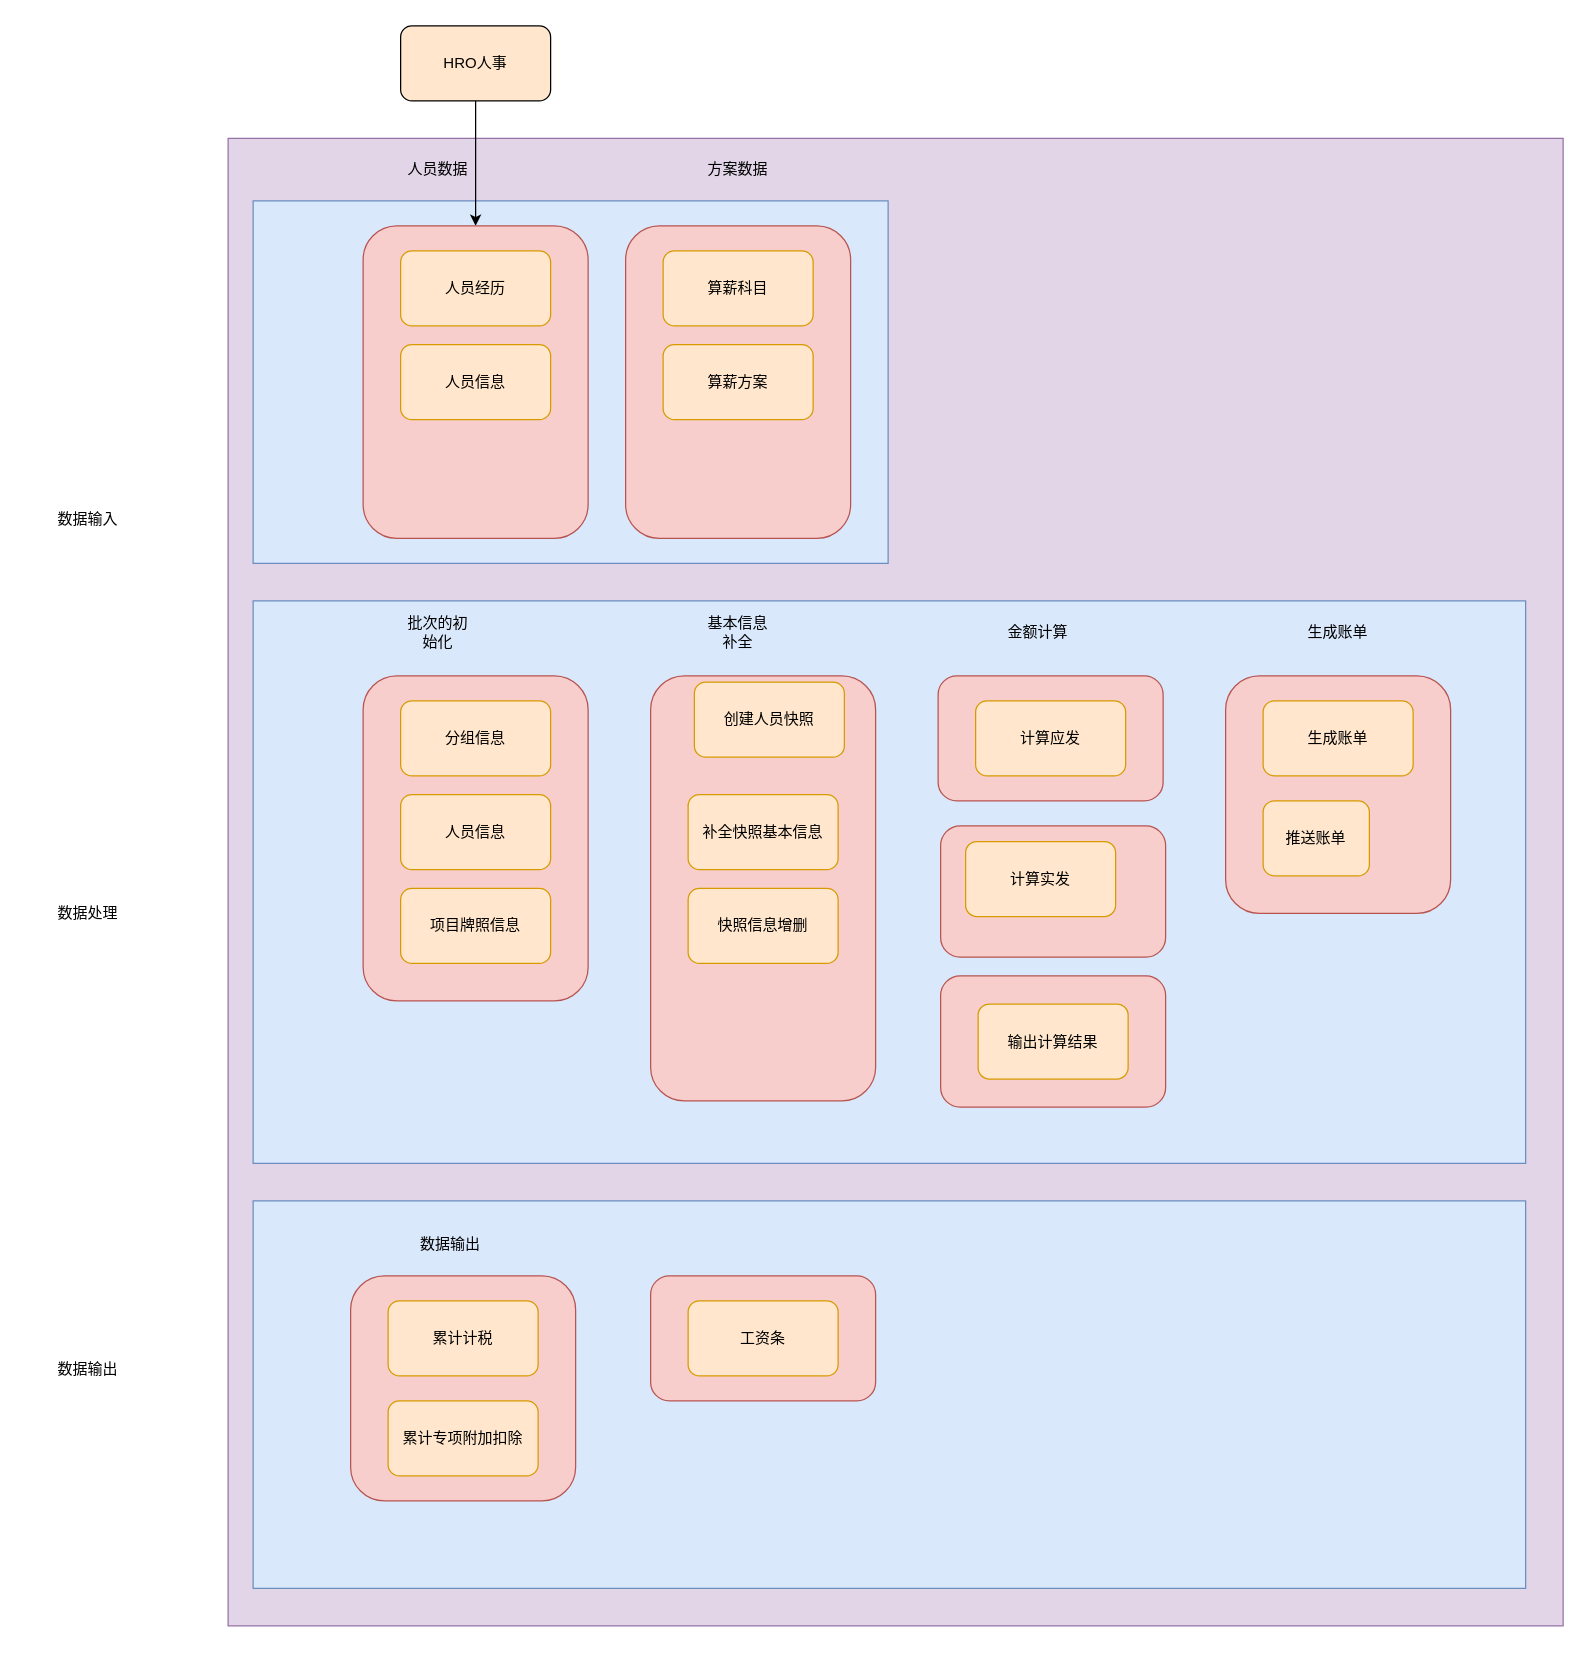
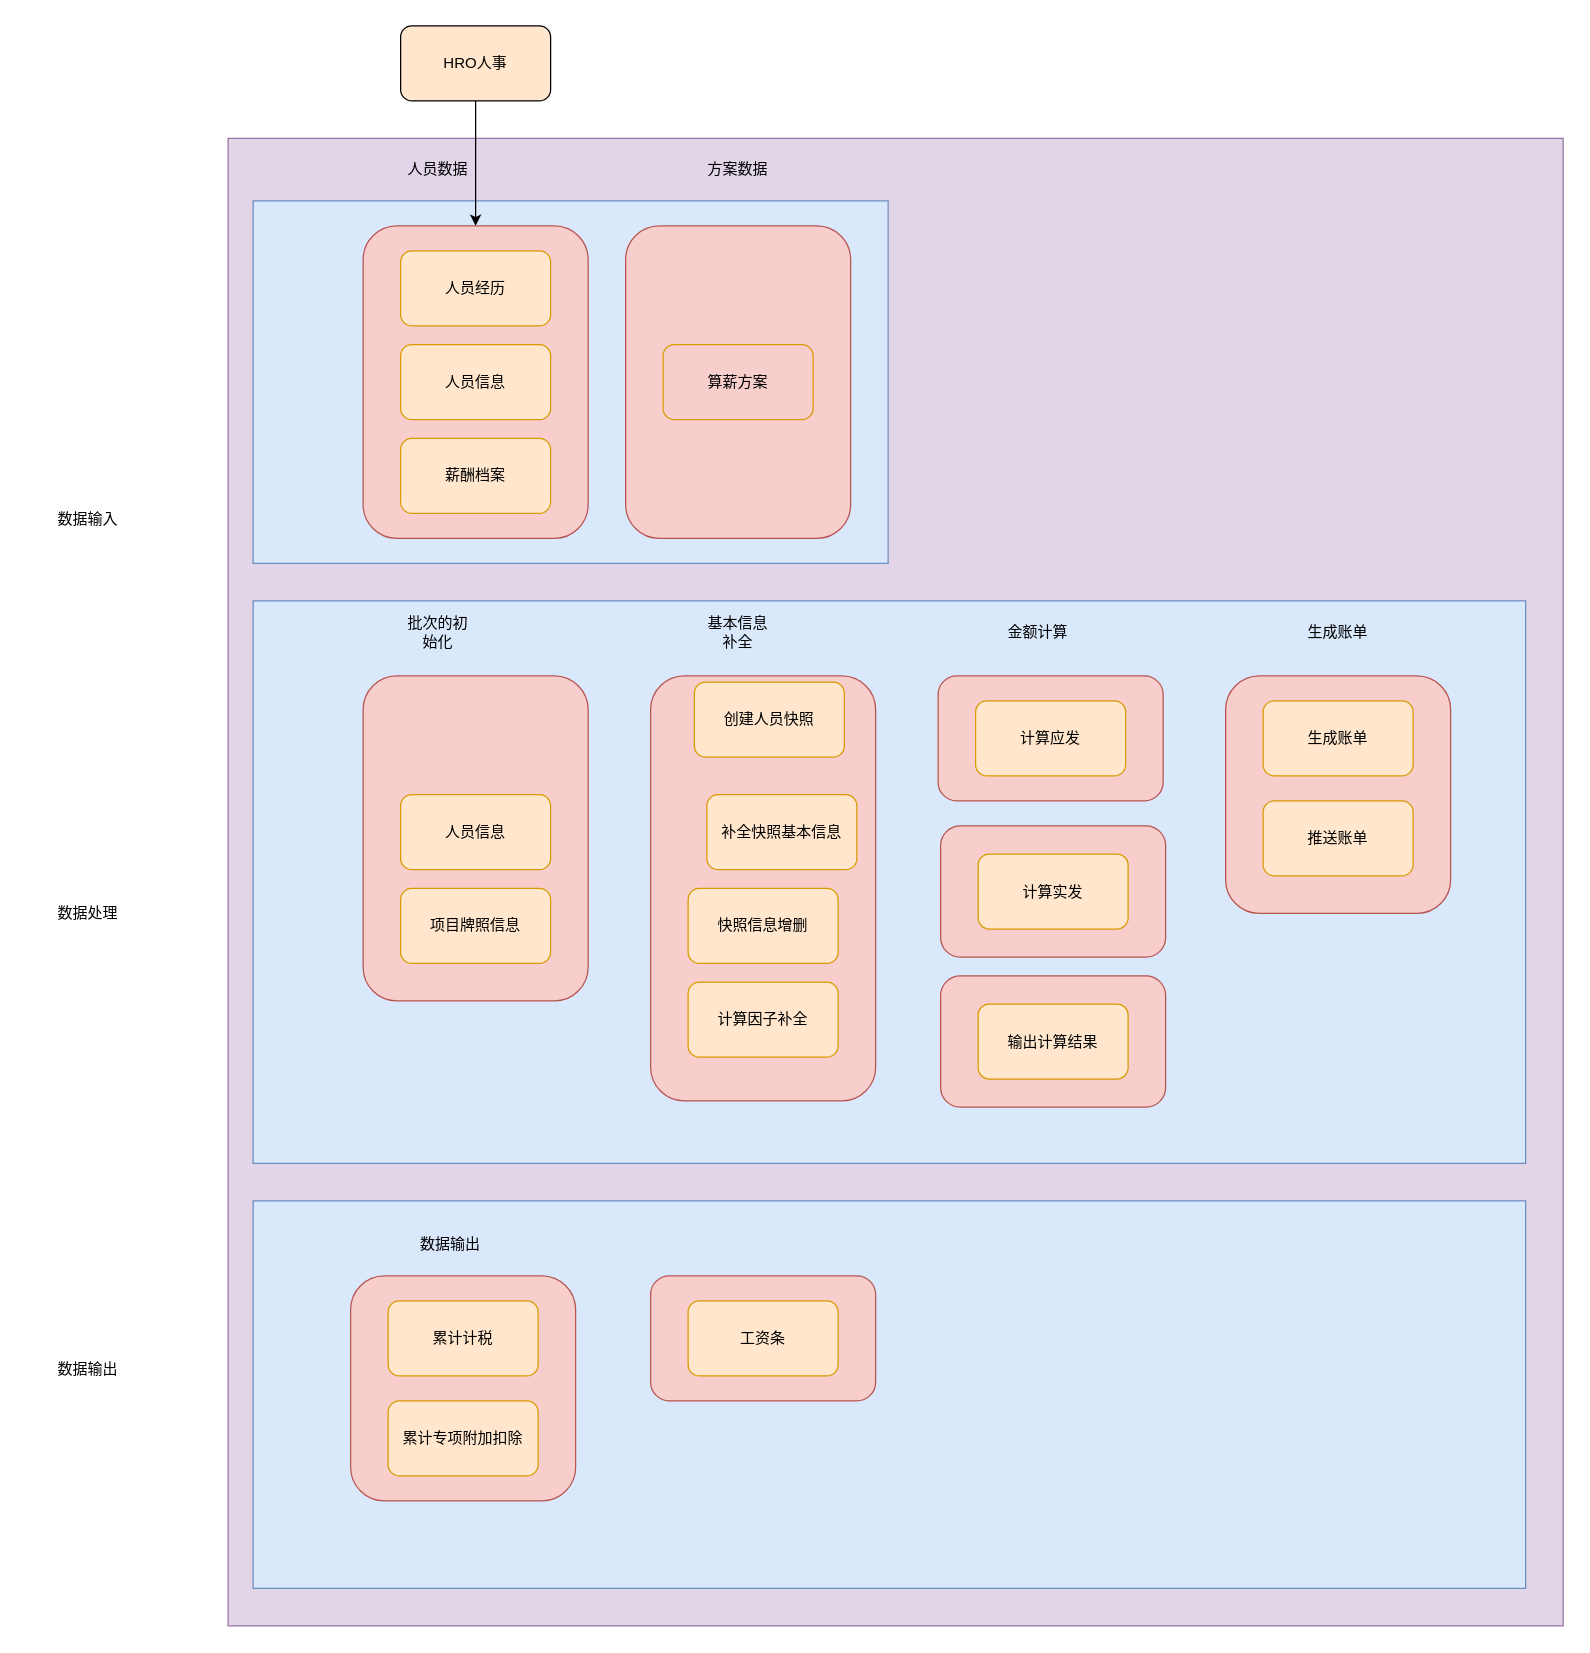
node "算薪科目": removed
node "算薪方案": fillcolor #ffe6cc -> #f8cecc
node "薪酬档案": added
node "分组信息": removed
node "补全快照基本信息": moved (763, 832) -> (782, 832)
node "推送账单": size 106x75 -> 150x75
node "计算实发": moved (1041, 879) -> (1053, 891)
node "计算因子补全": added
